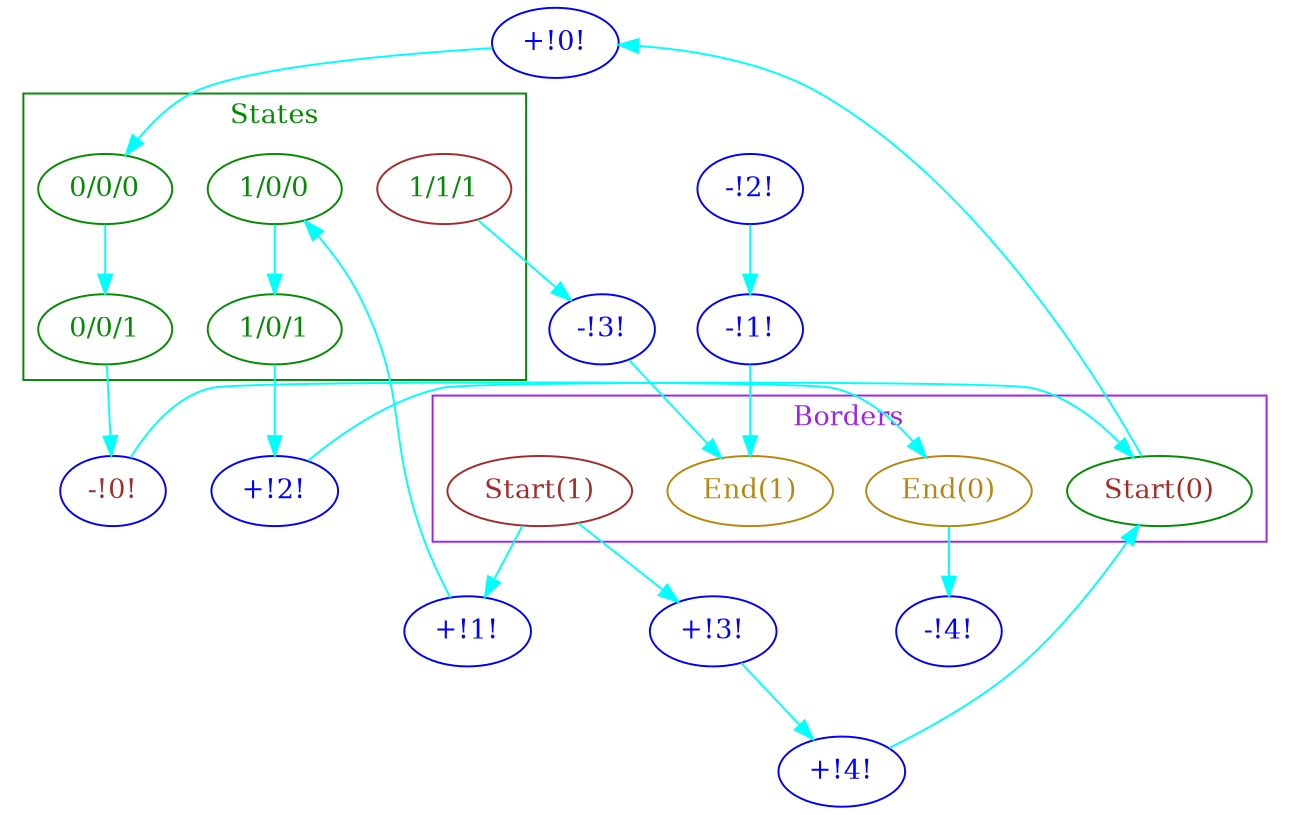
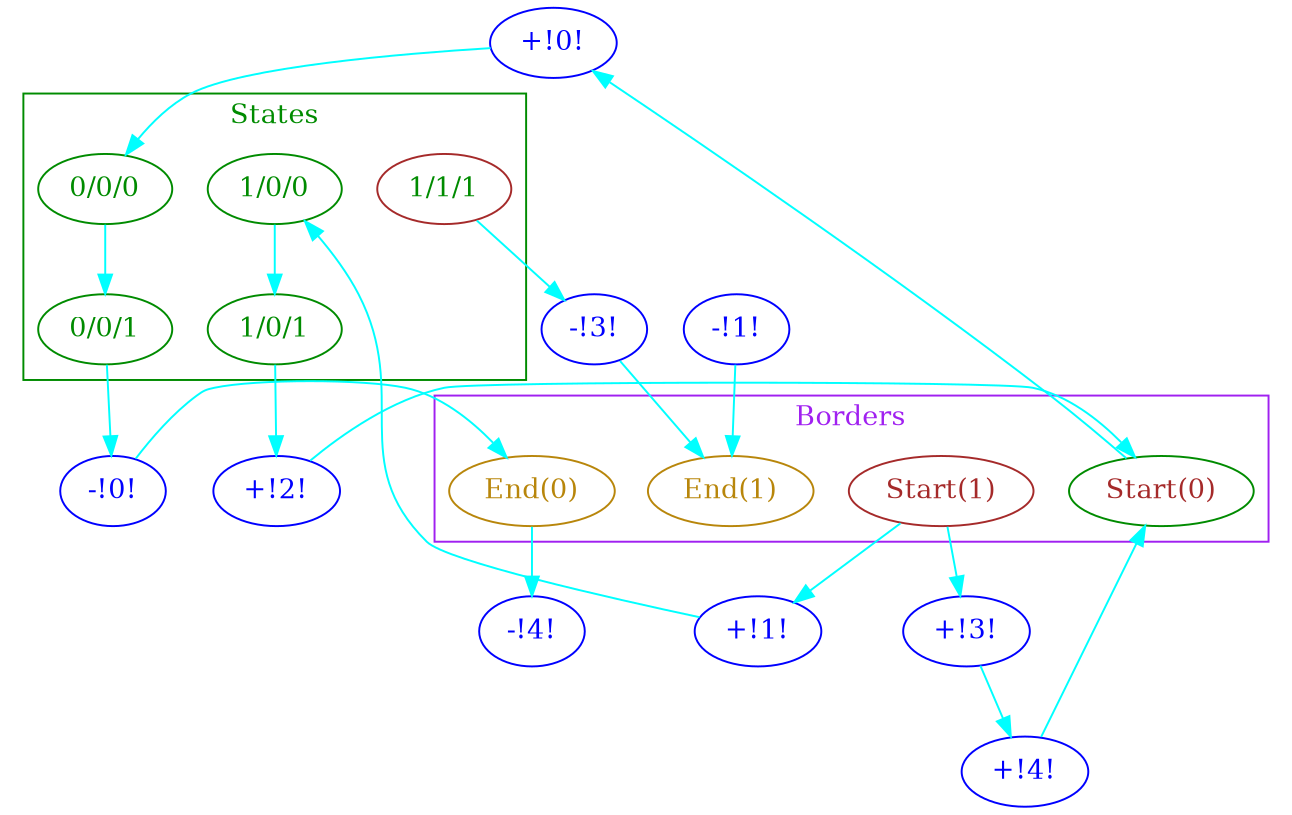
node "-!2!": removed
node "-!0!": fontcolor brown -> blue
